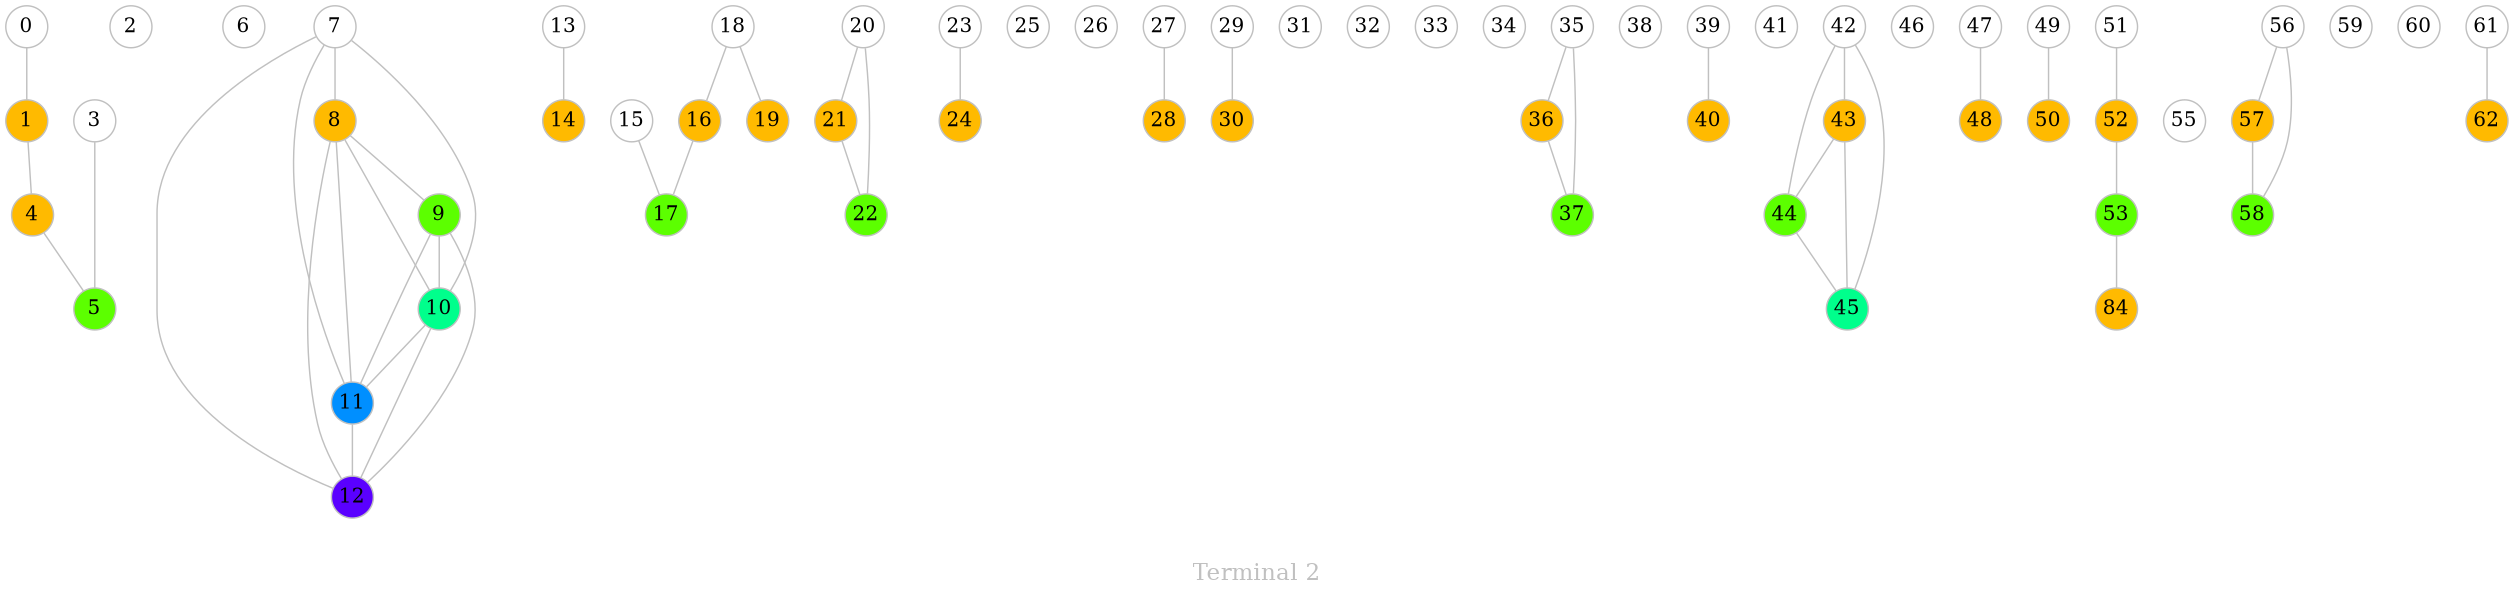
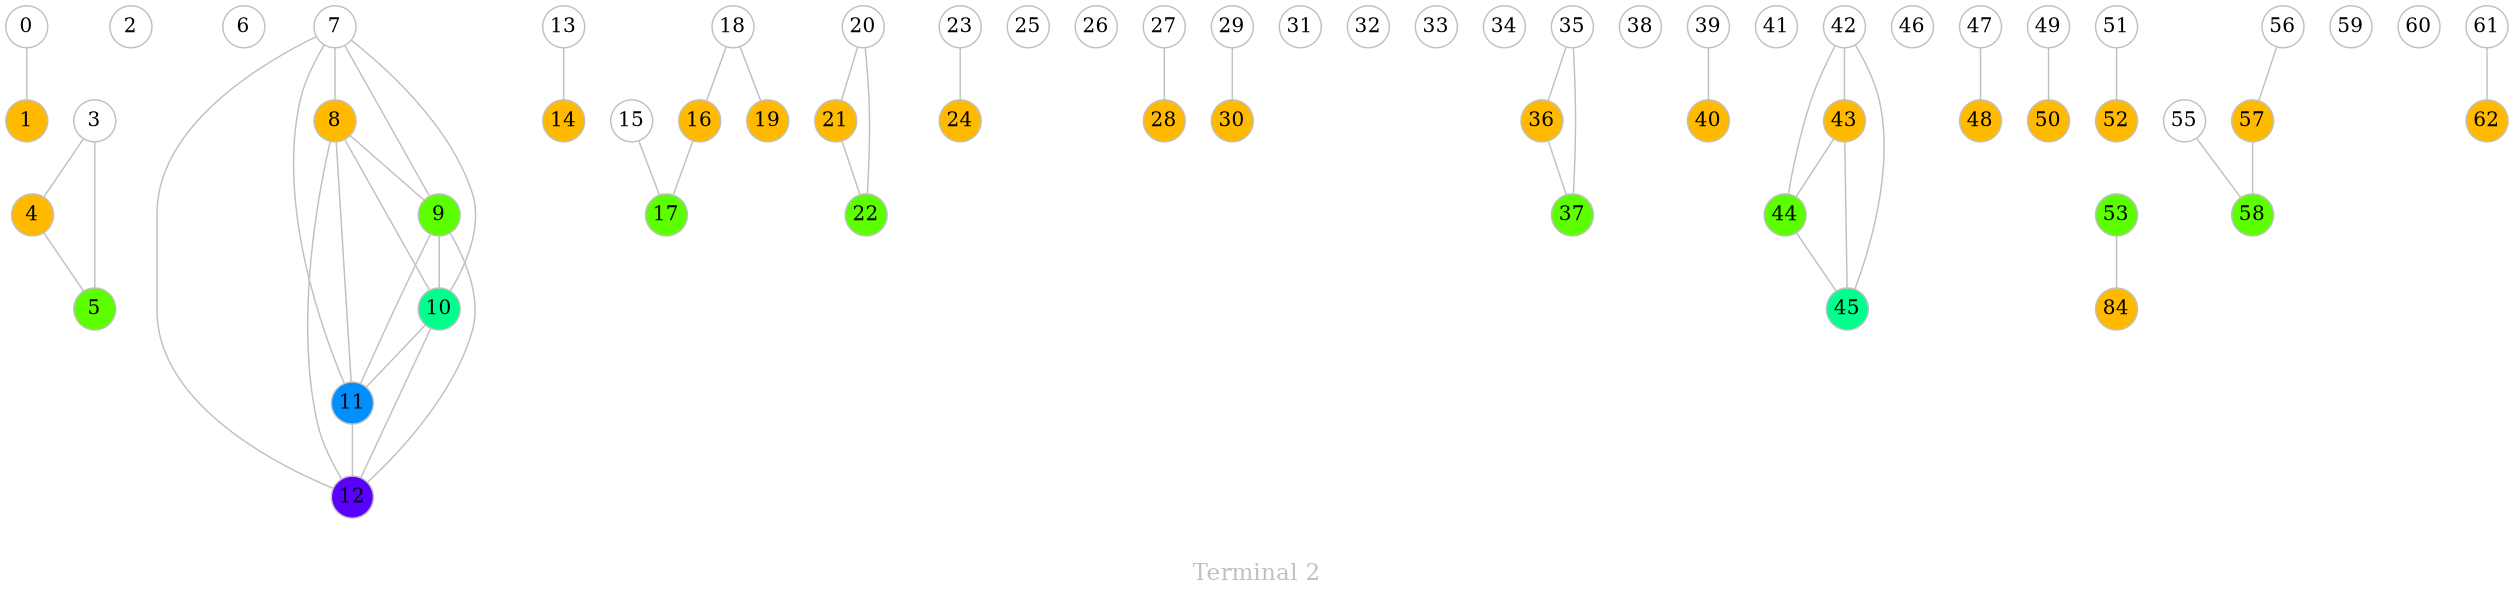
edge "7" -- "9": added
edge "56" -- "58": now "55" -- "58"
edge "1" -- "4": now "3" -- "4"
edge "52" -- "53": removed
